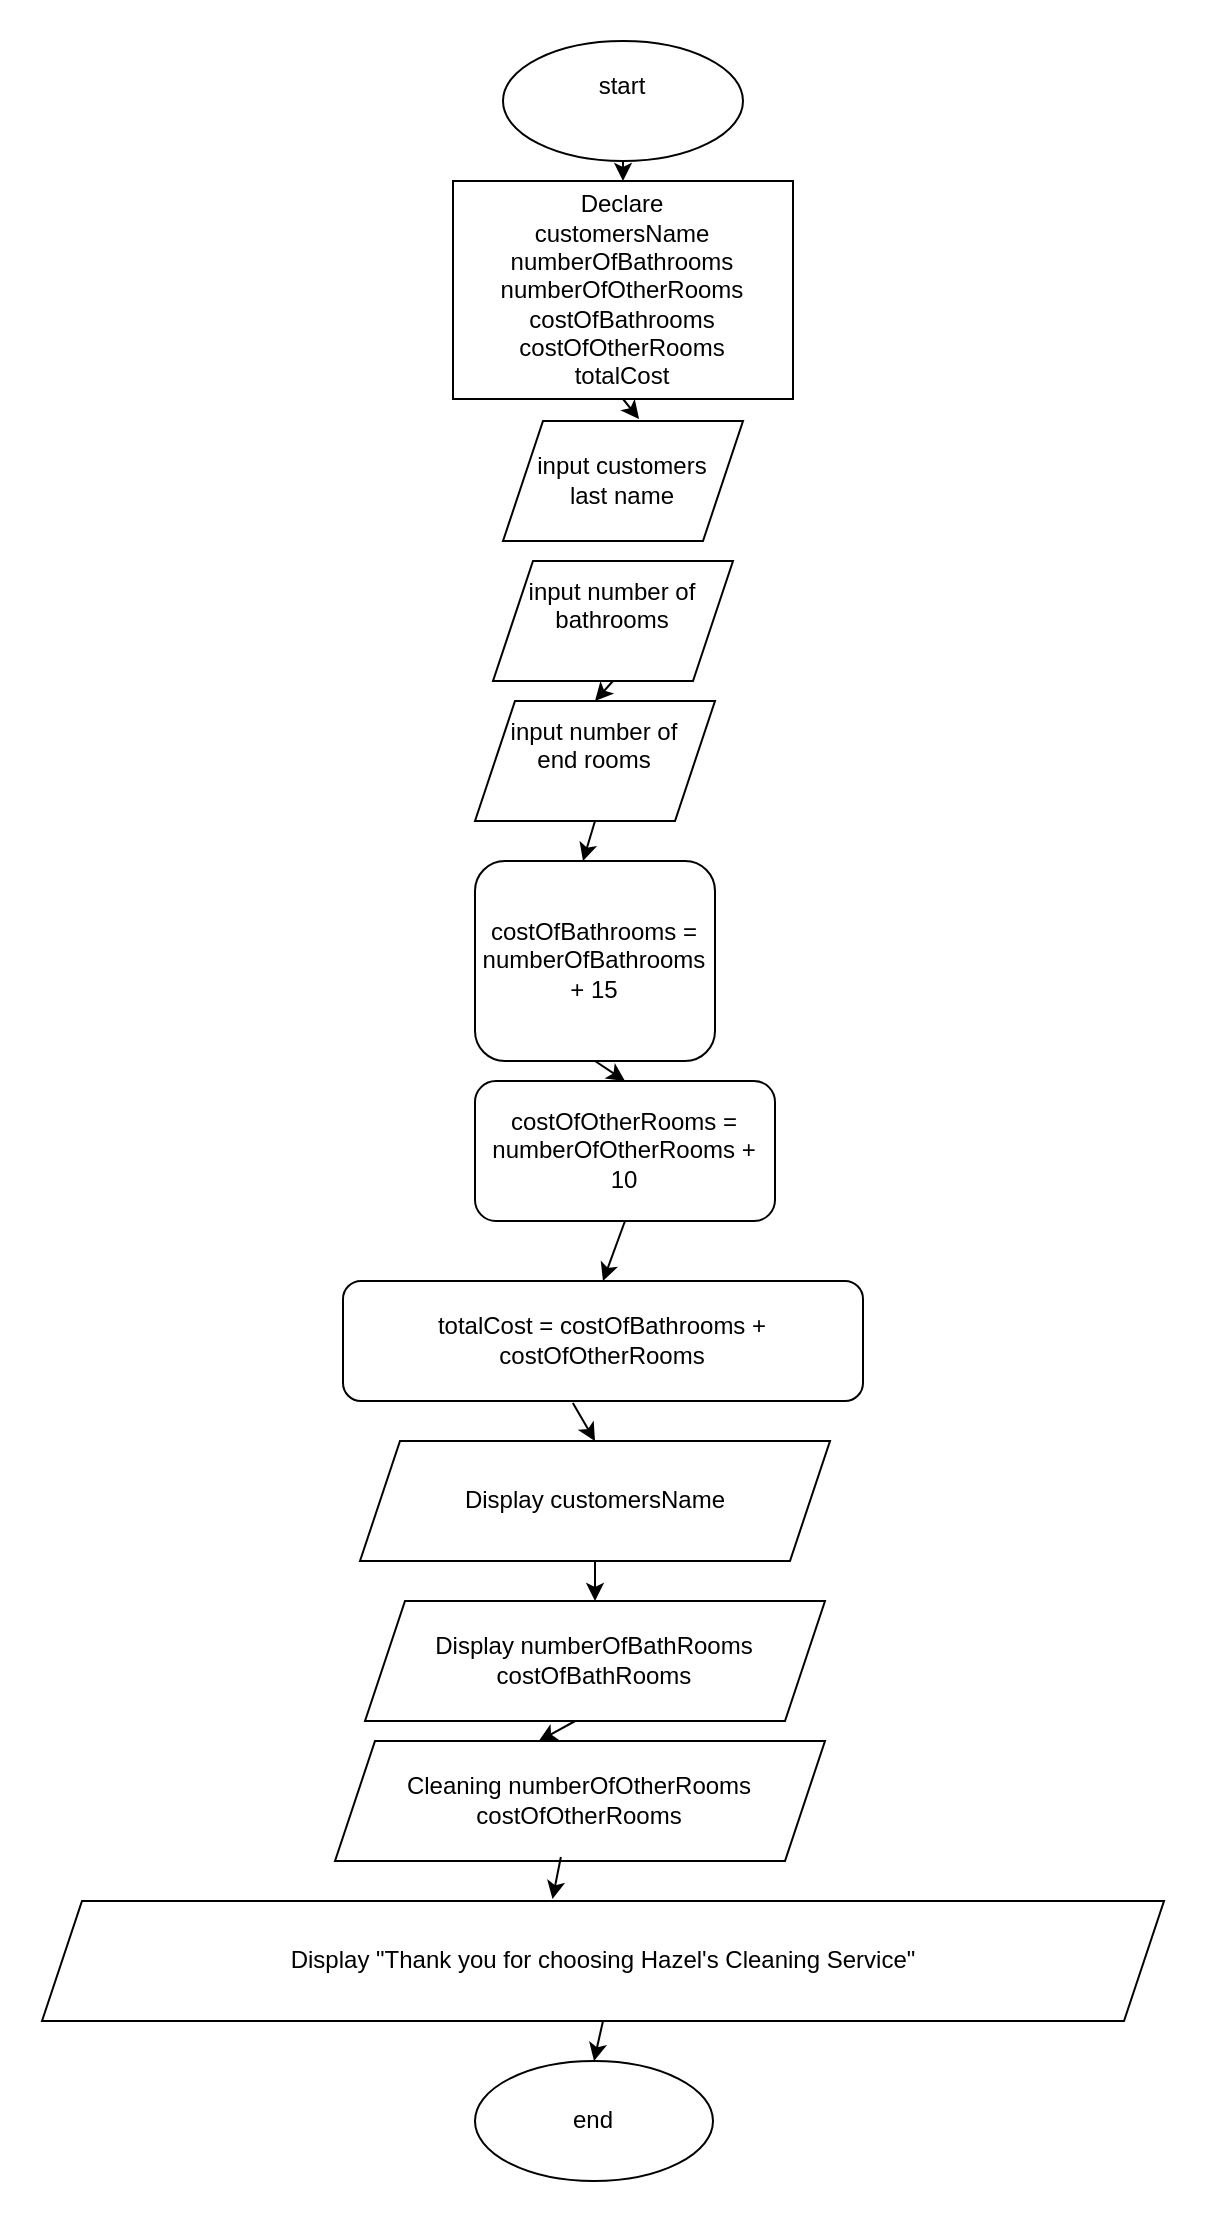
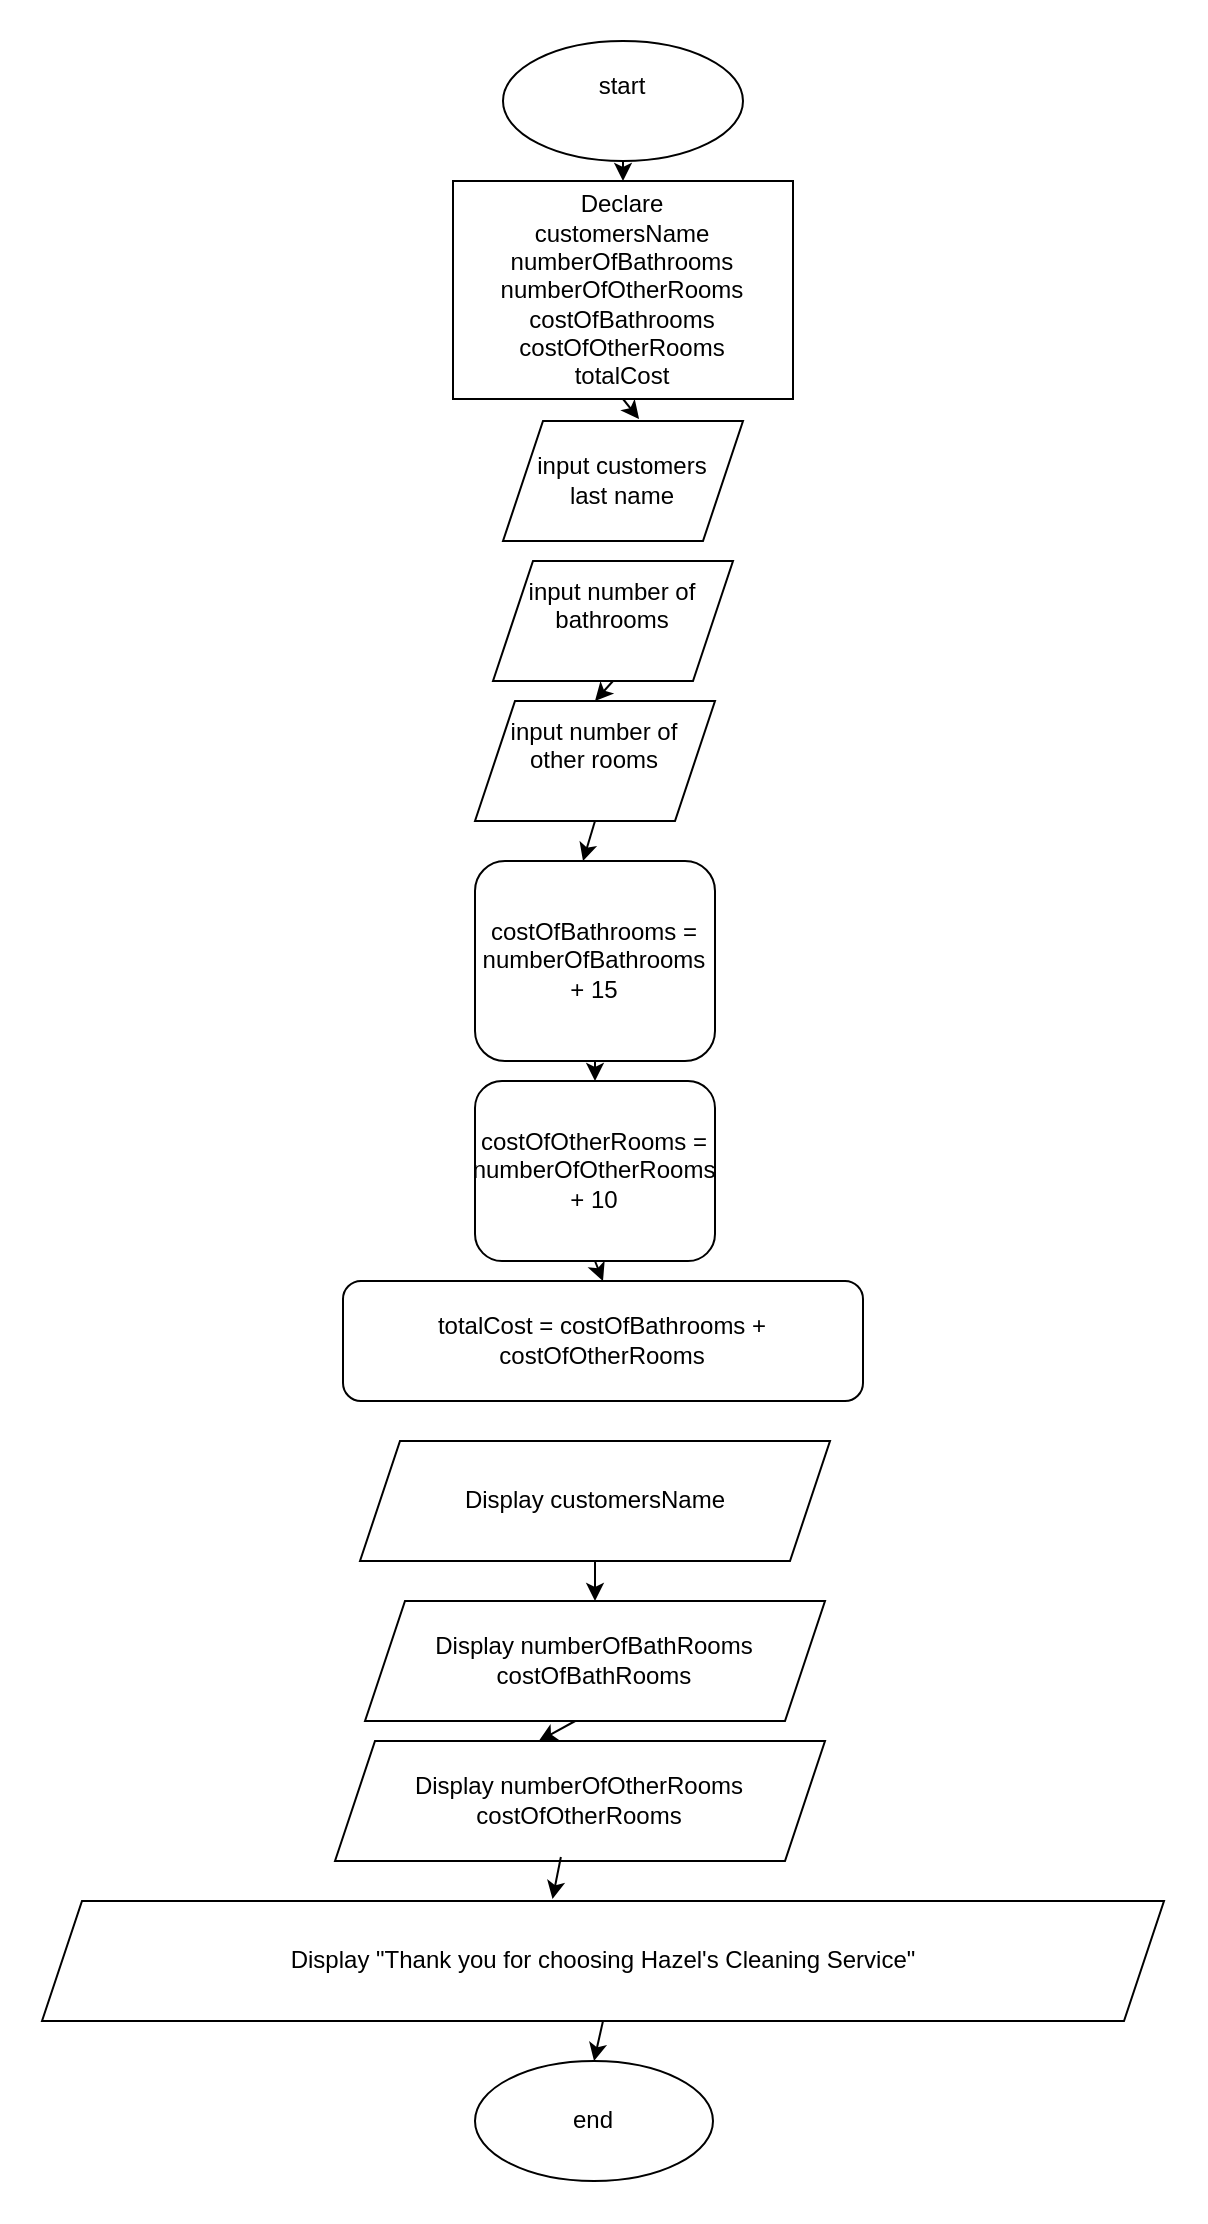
node "input number of end rooms": label "input number of end rooms" -> "input number of other rooms"
node "costOfOtherRooms = numberOfOtherRooms + 10": size 300x140 -> 240x180
edge "totalCost = costOfBathrooms + costOfOtherRooms" -> "Display customersName": removed
node "Cleaning numberOfOtherRooms costOfOtherRooms": label "Cleaning numberOfOtherRooms costOfOtherRooms" -> "Display numberOfOtherRooms costOfOtherRooms"
